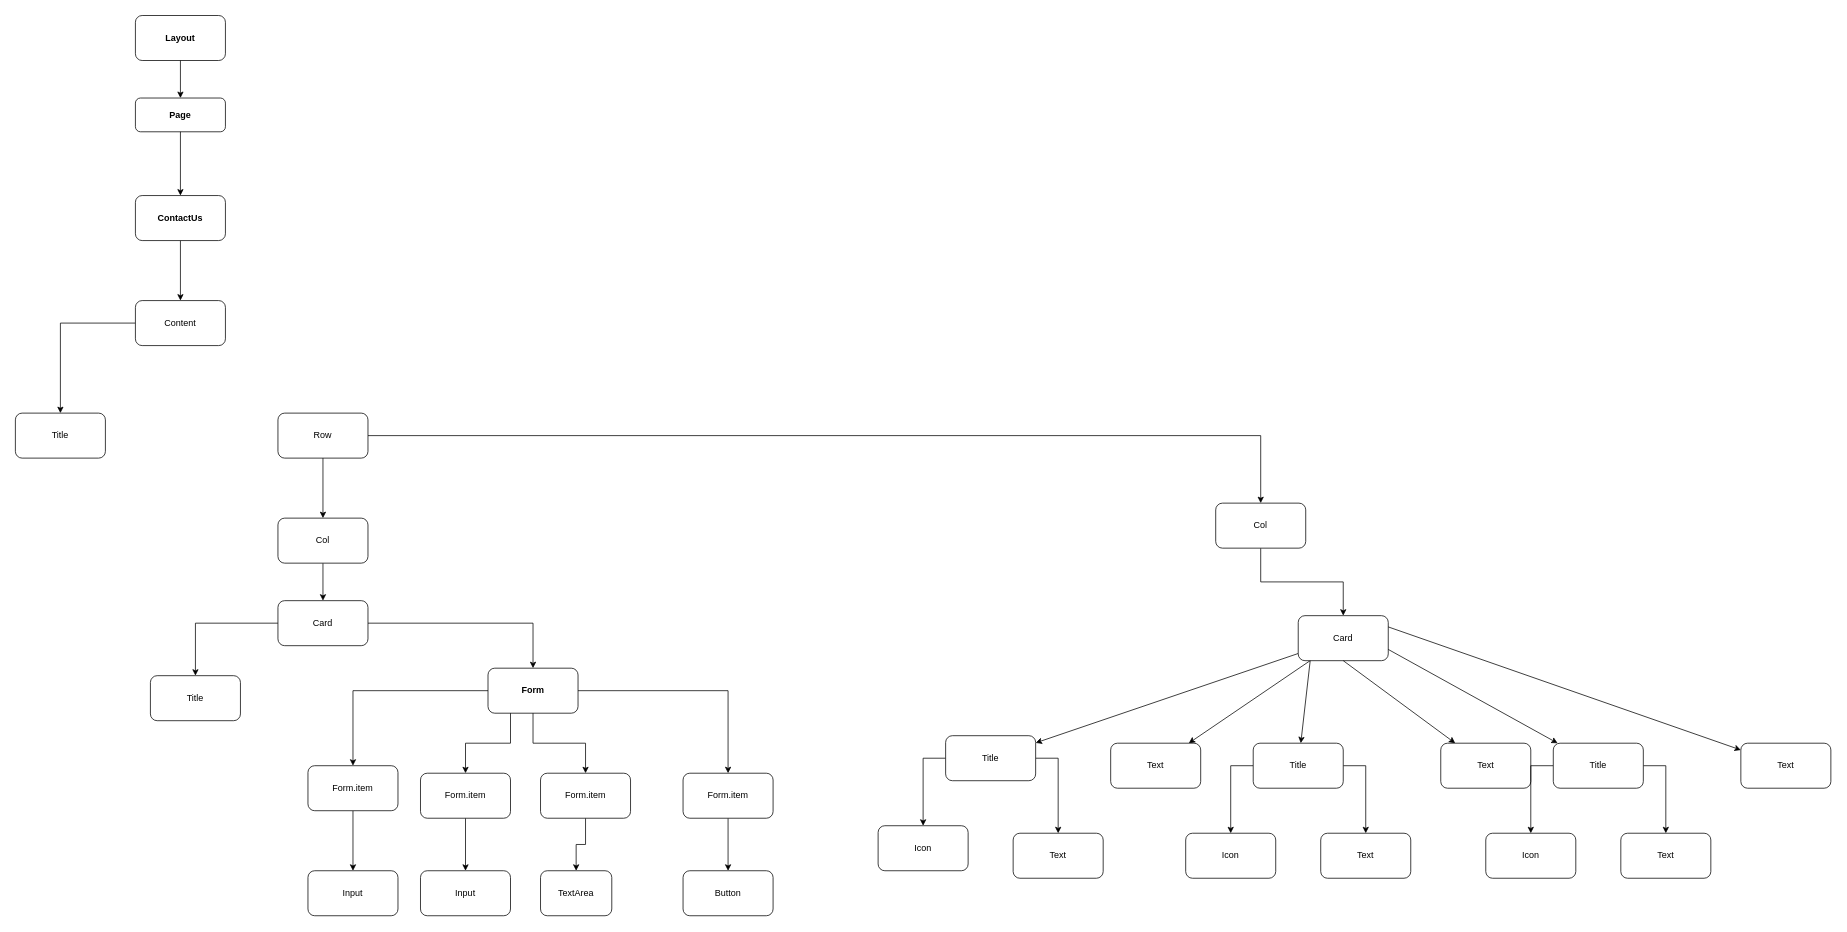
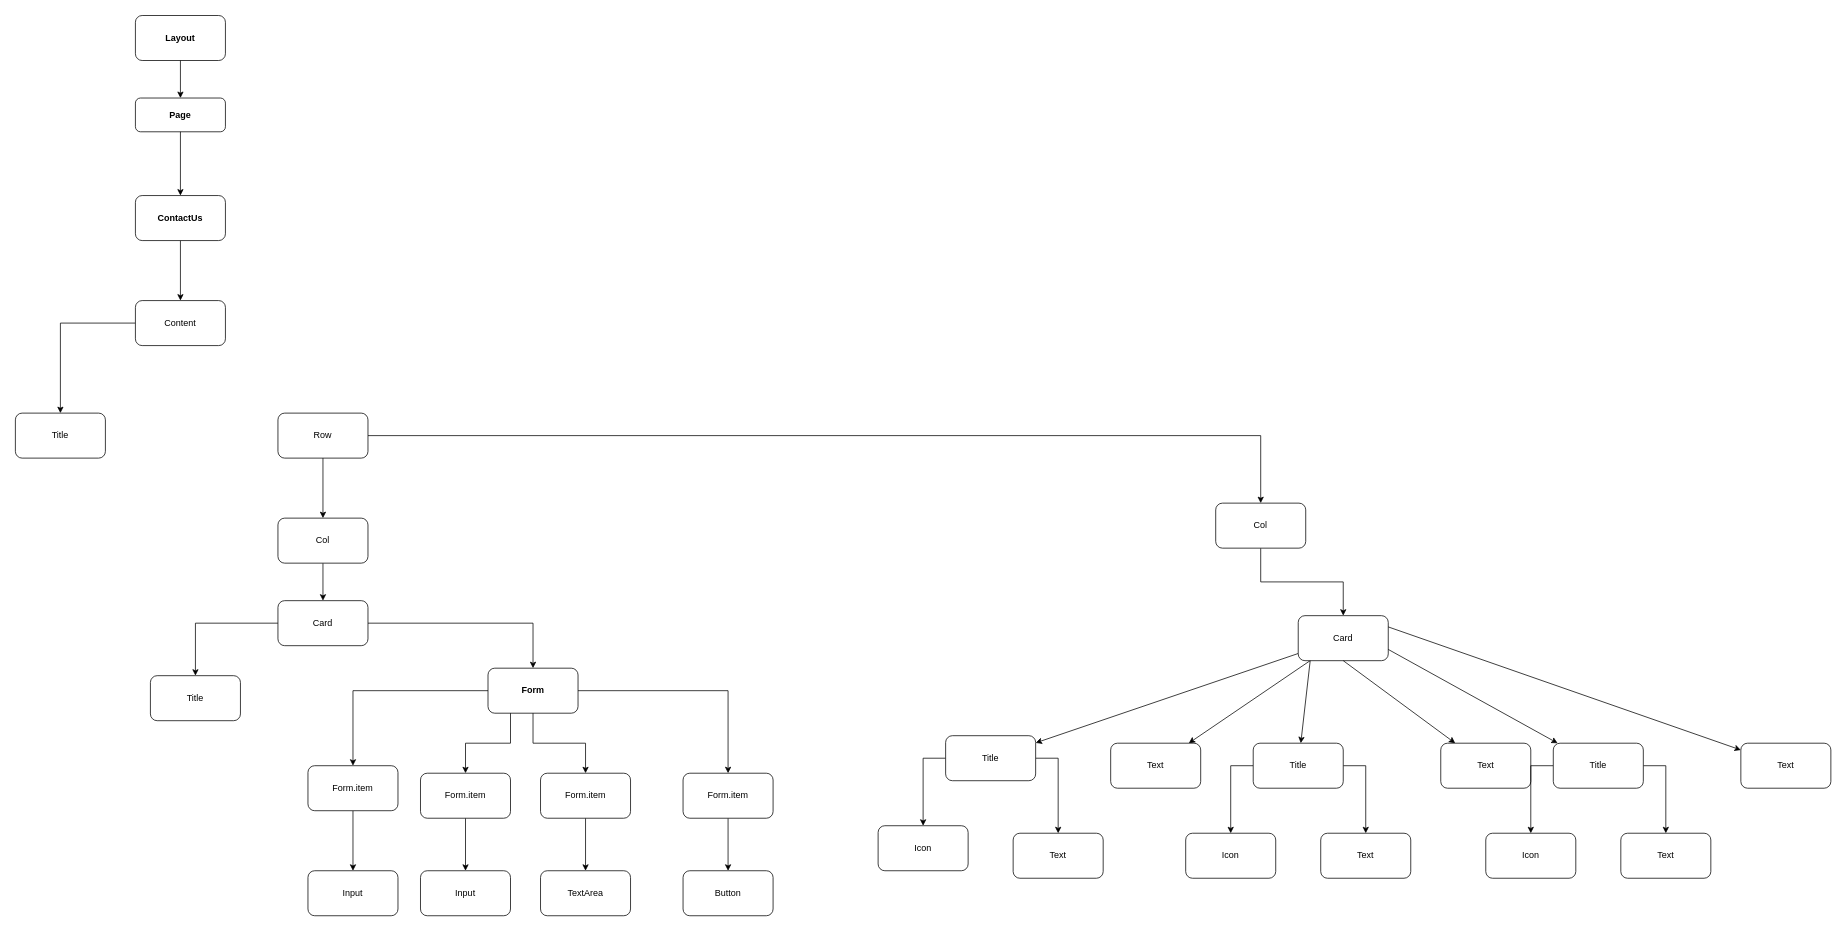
node "TextArea": size 71x45 -> 90x45
